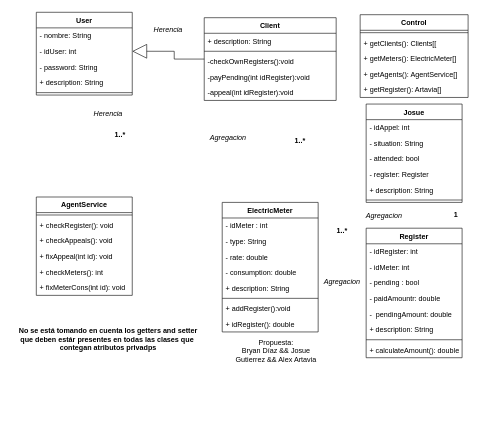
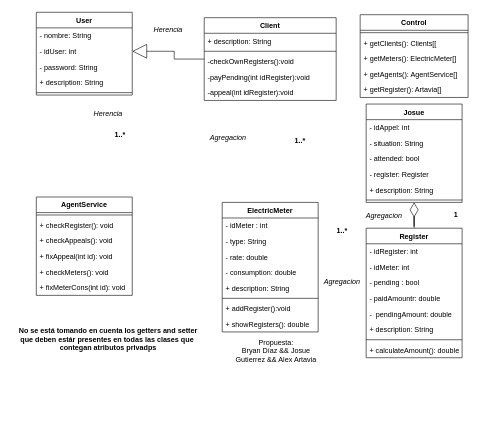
edge "Register" -> "Josue": added
node "+ checkMeters(): int": label "+ checkMeters(): int" -> "+ checkMeters(): void"
node "+ idRegister(): double": label "+ idRegister(): double" -> "+ showRegisters(): double"
